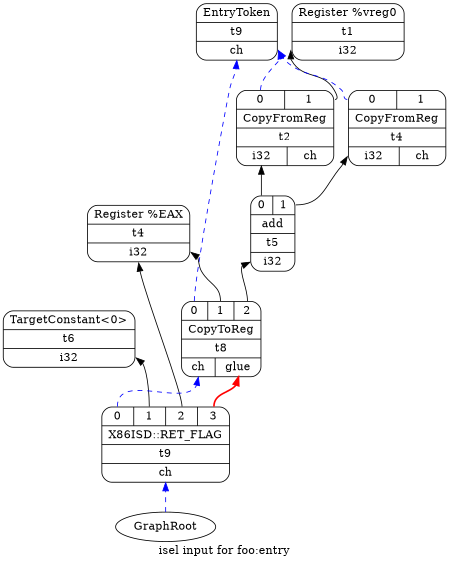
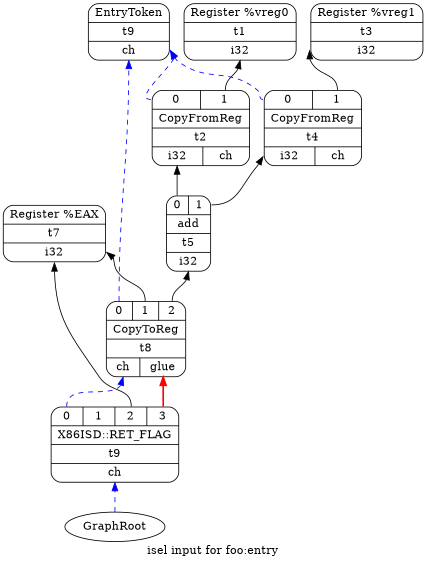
node "Register %vreg1": added
node "Register %EAX": text "t4" -> "t7"
node "TargetConstant<0>": removed
